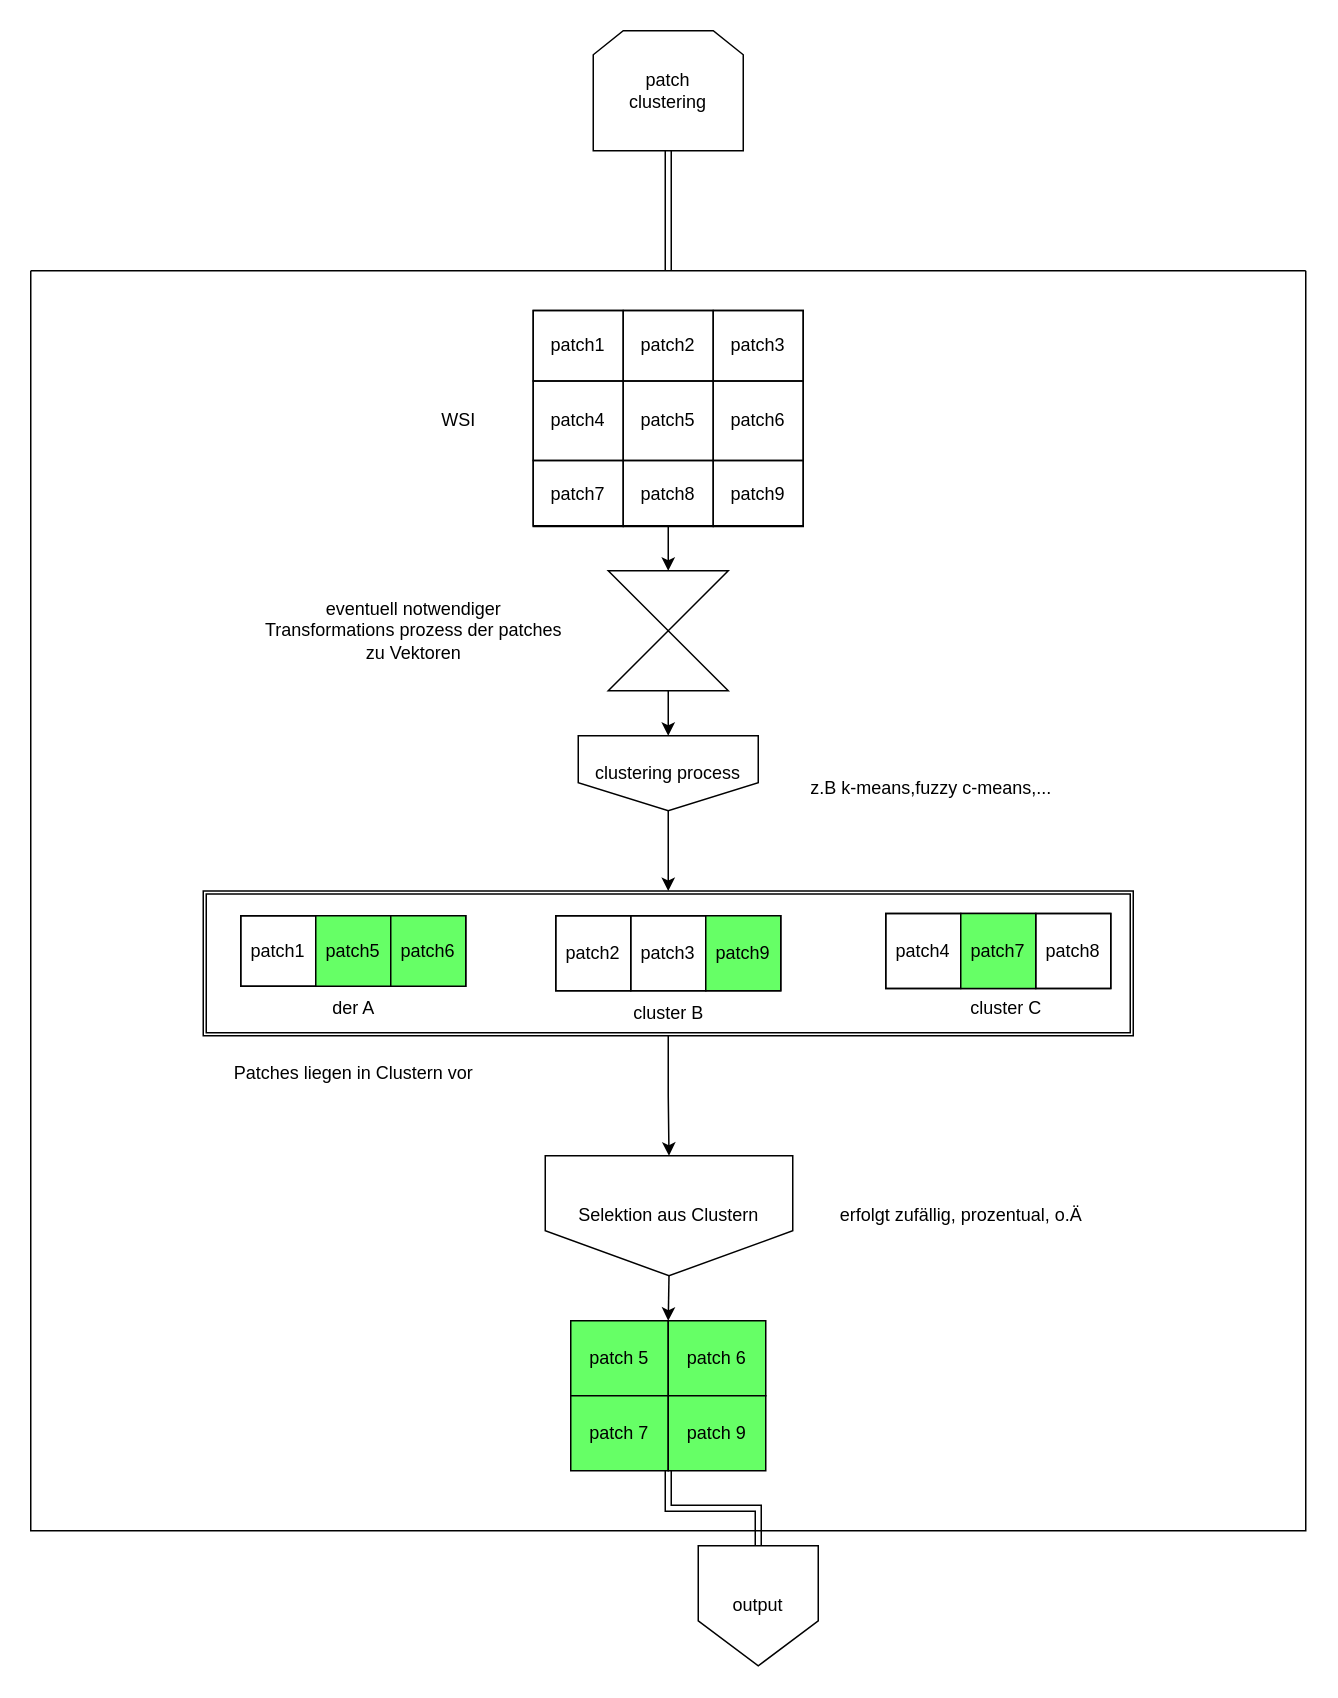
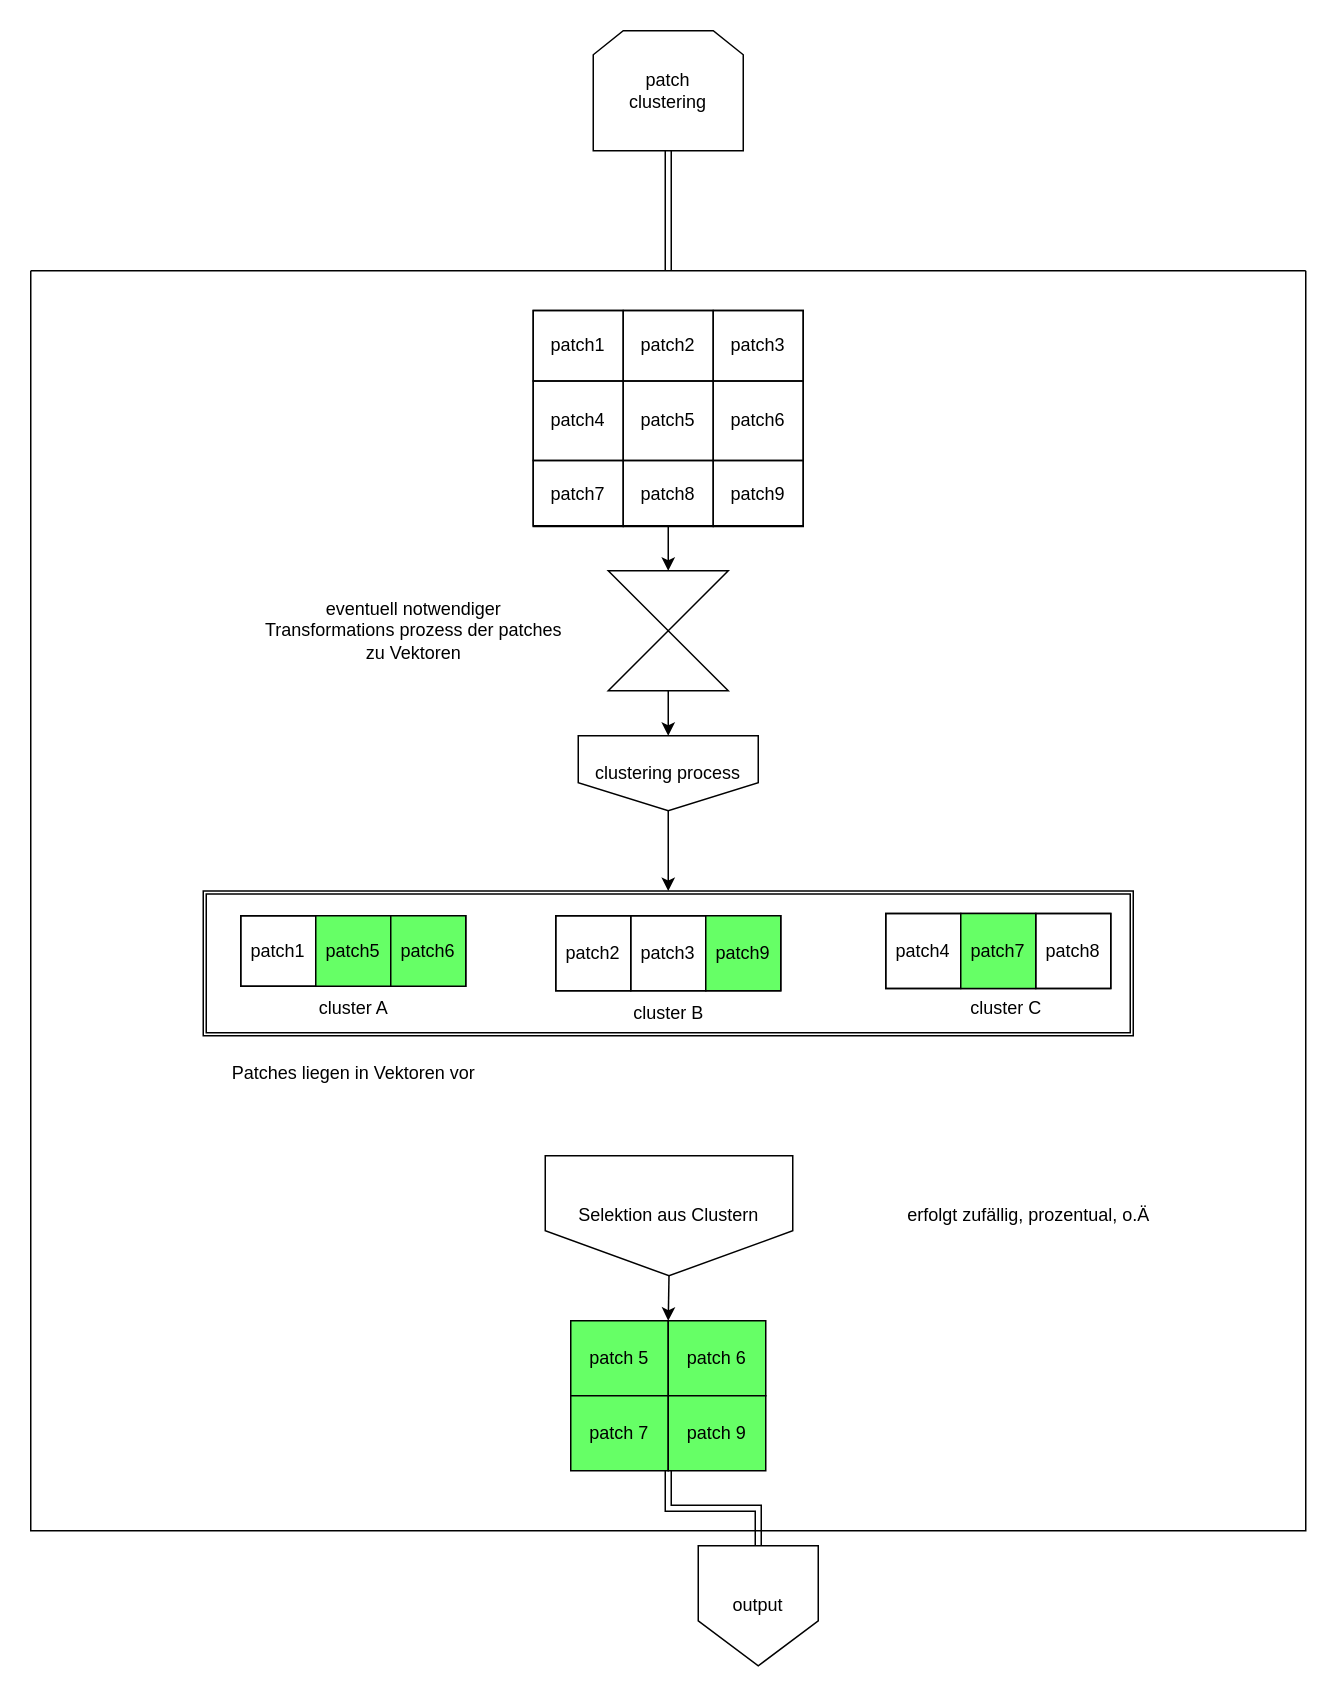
node "WSI": removed
node "z.B k-means,fuzzy c-means,...": removed
node "der A": label "der A" -> "cluster A"
node "Patches liegen in Clustern vor": label "Patches liegen in Clustern vor" -> "Patches liegen in Vektoren vor"
edge "cluster B" -> "Selektion aus Clustern": removed
node "erfolgt zufällig, prozentual, o.Ä": moved (961, 1216) -> (1028, 1216)
